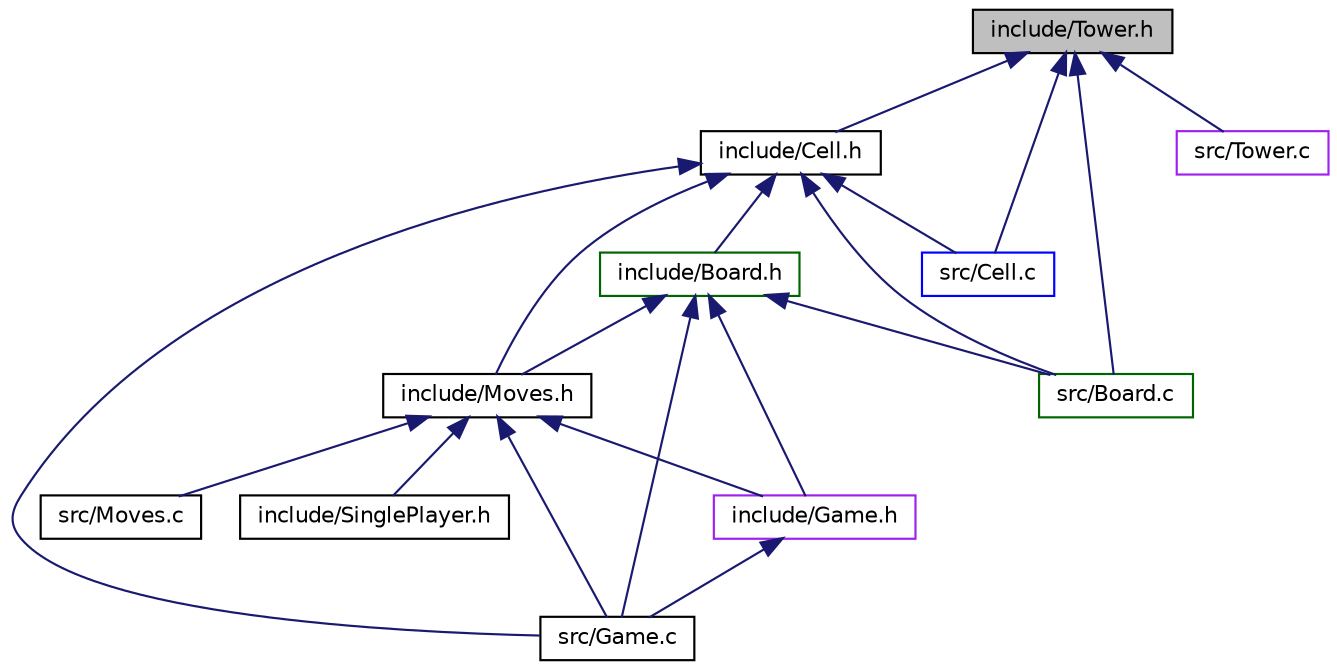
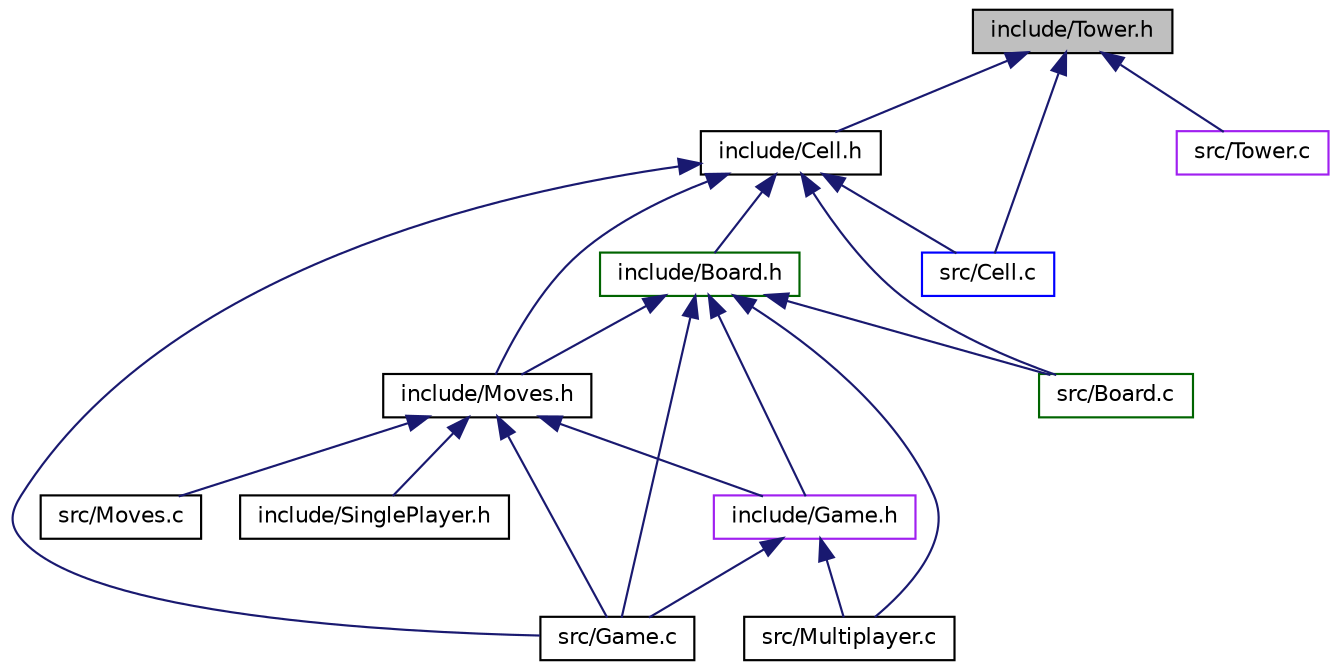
edge "src/Board.c" -> "include/Tower.h": removed
node "src/Multiplayer.c": added
